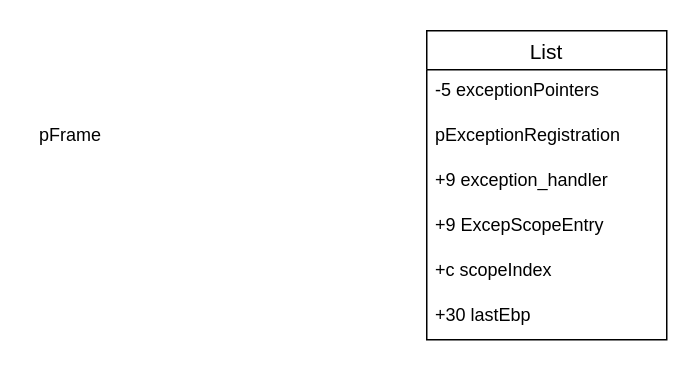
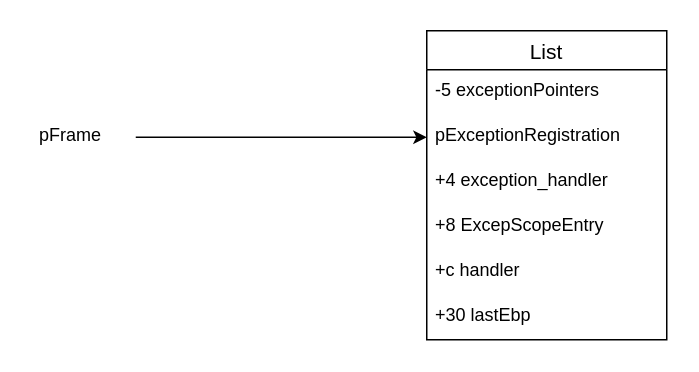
edge "pFrame" -> "pExceptionRegistration": added
node "+9 exception_handler": label "+9 exception_handler" -> "+4 exception_handler"
node "+9 ExcepScopeEntry": label "+9 ExcepScopeEntry" -> "+8 ExcepScopeEntry"
node "+c scopeIndex": label "+c scopeIndex" -> "+c handler"
